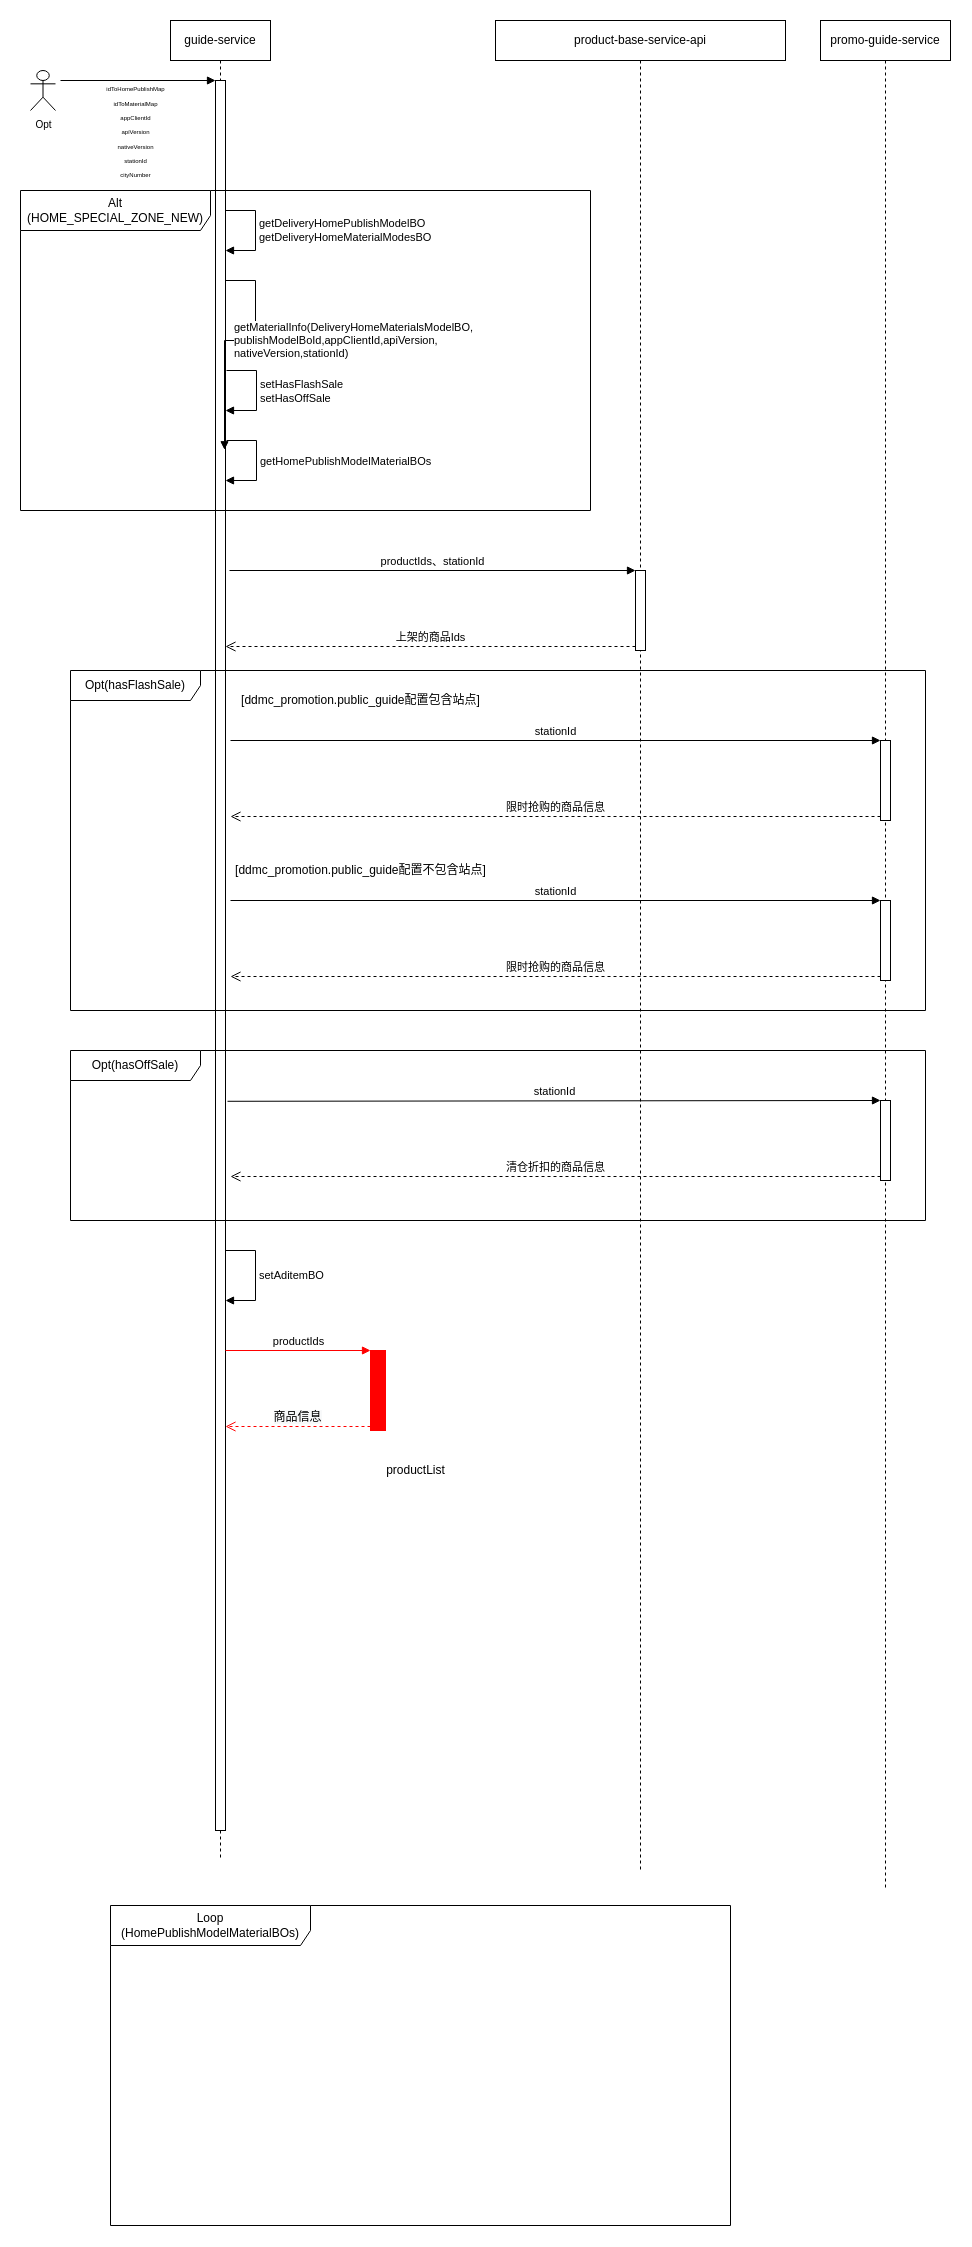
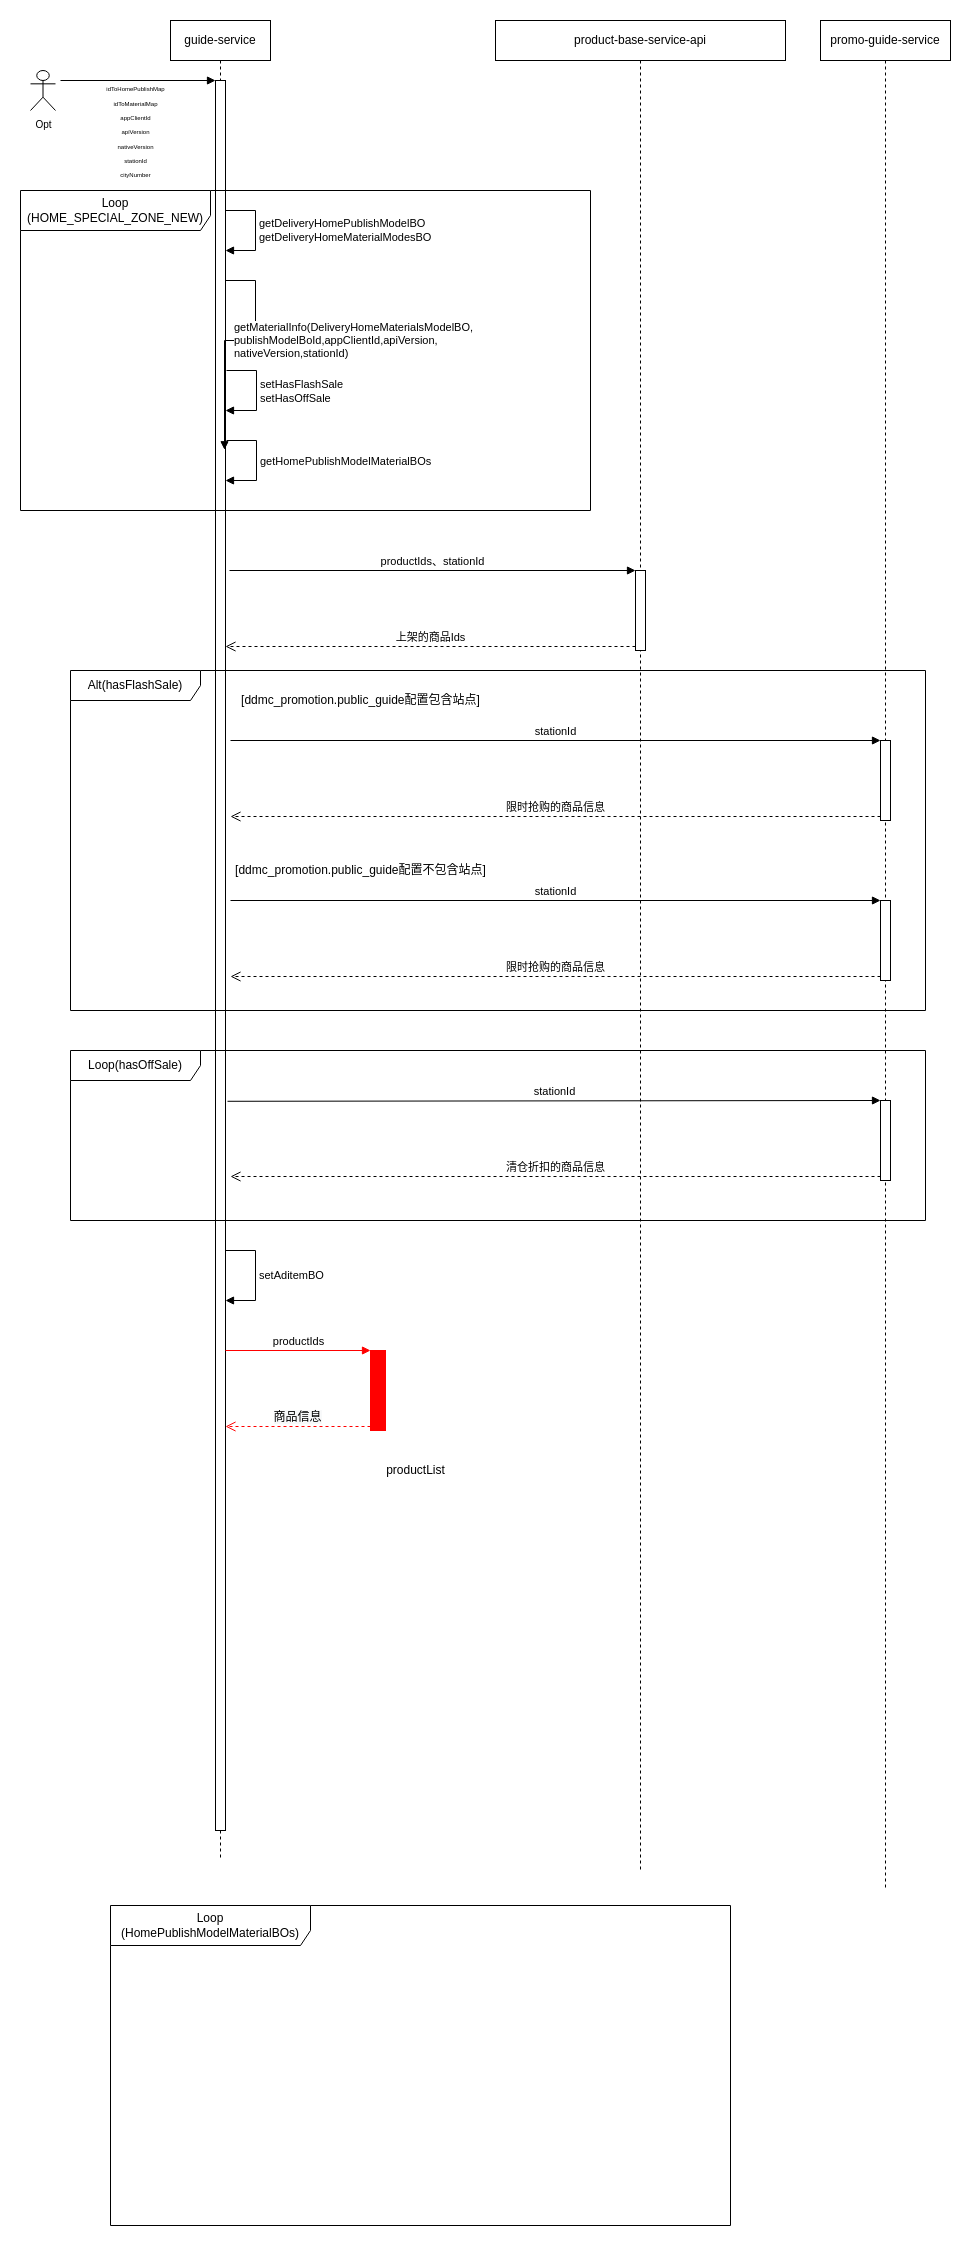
node "Alt (HOME_SPECIAL_ZONE_NEW)": label "Alt (HOME_SPECIAL_ZONE_NEW)" -> "Loop (HOME_SPECIAL_ZONE_NEW)"
node "Opt(hasFlashSale)": label "Opt(hasFlashSale)" -> "Alt(hasFlashSale)"
node "Opt(hasOffSale)": label "Opt(hasOffSale)" -> "Loop(hasOffSale)"
